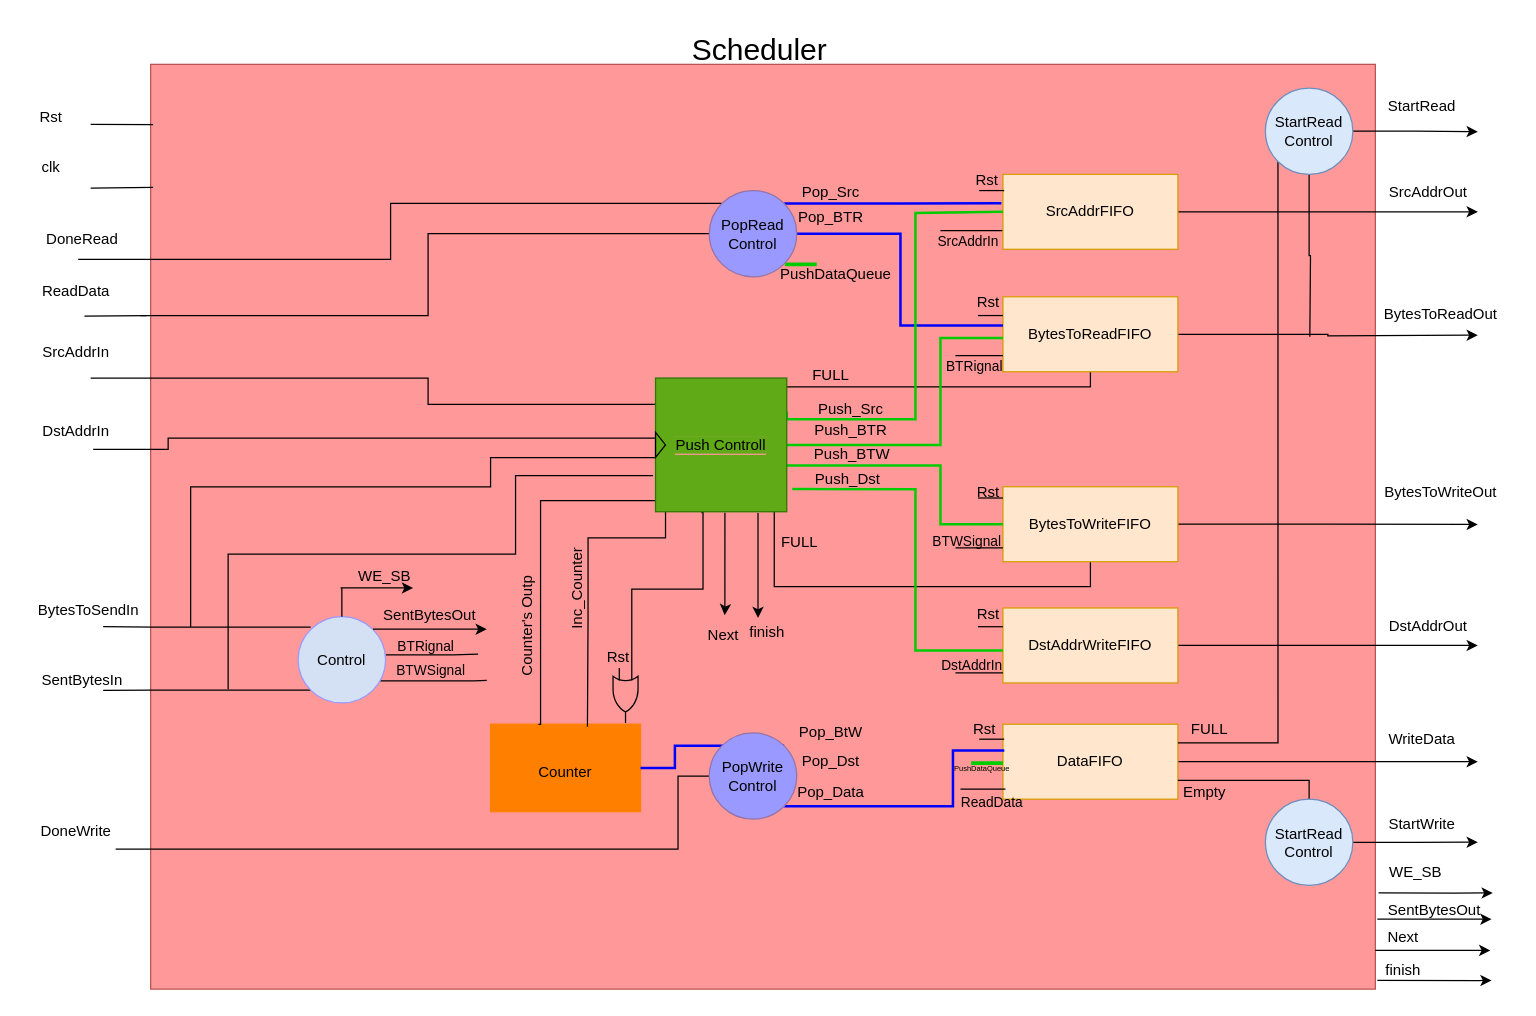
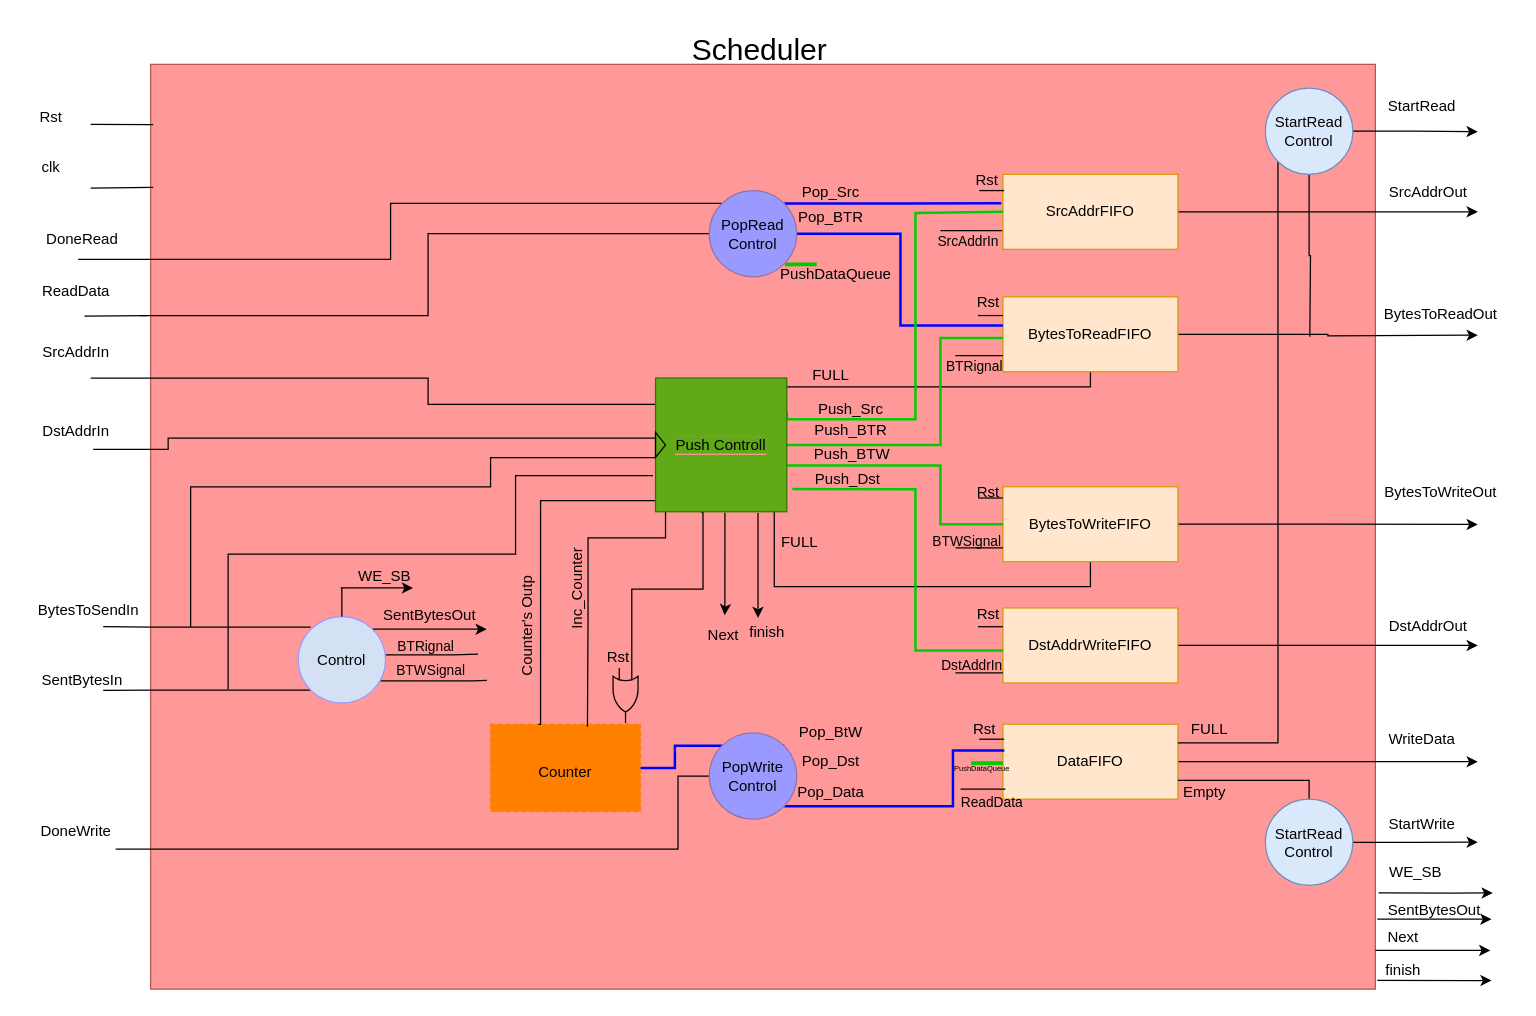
node "Counter": style solid -> dashed
